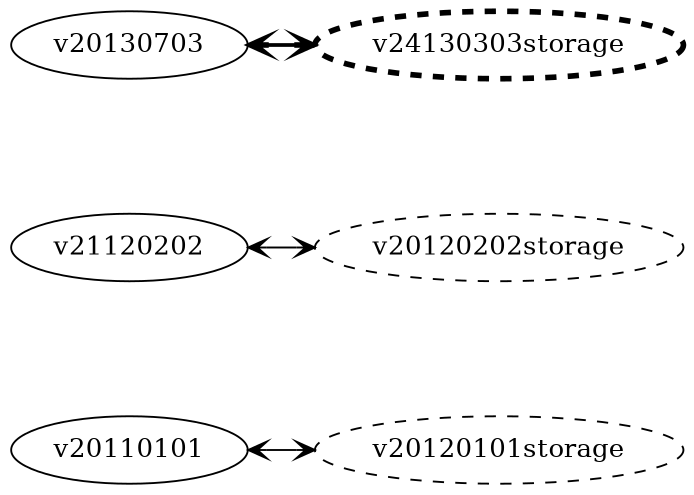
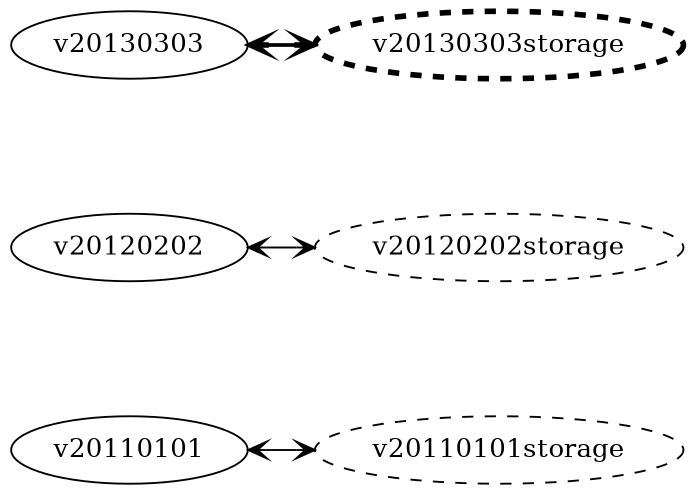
node "v20130703": label "v20130703" -> "v20130303"
node "v24130303storage": label "v24130303storage" -> "v20130303storage"
node "v21120202": label "v21120202" -> "v20120202"
node "v20120101storage": label "v20120101storage" -> "v20110101storage"
